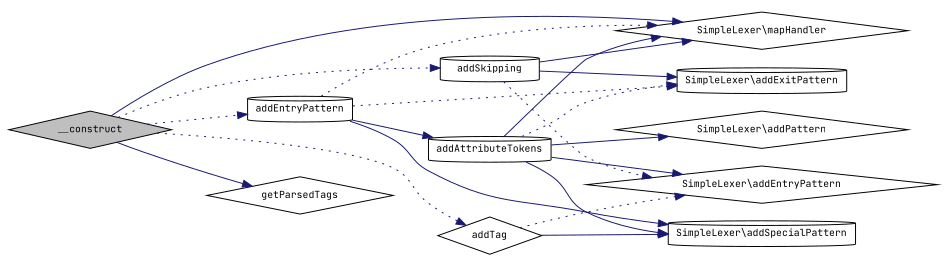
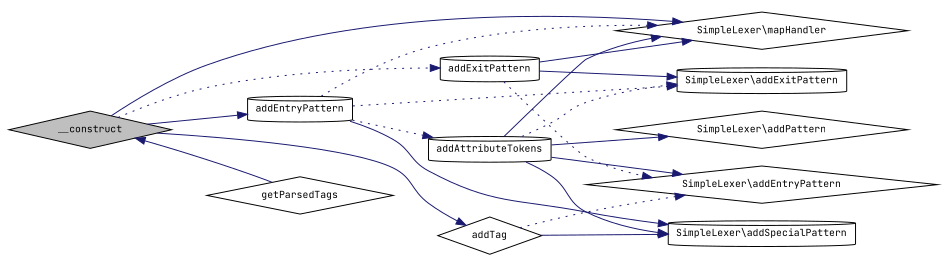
node "addSkipping": label "addSkipping" -> "addExitPattern"
edge "__construct" -> "addEntryPattern": style dotted -> solid
edge "addEntryPattern" -> "addAttributeTokens": style solid -> dotted
edge "__construct" -> "addTag": style dotted -> solid
edge "__construct" -> "getParsedTags": reversed
